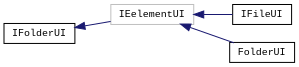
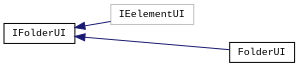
node "IFileUI": removed
edge "FolderUI" -> "IEelementUI": now "FolderUI" -> "IFolderUI"
